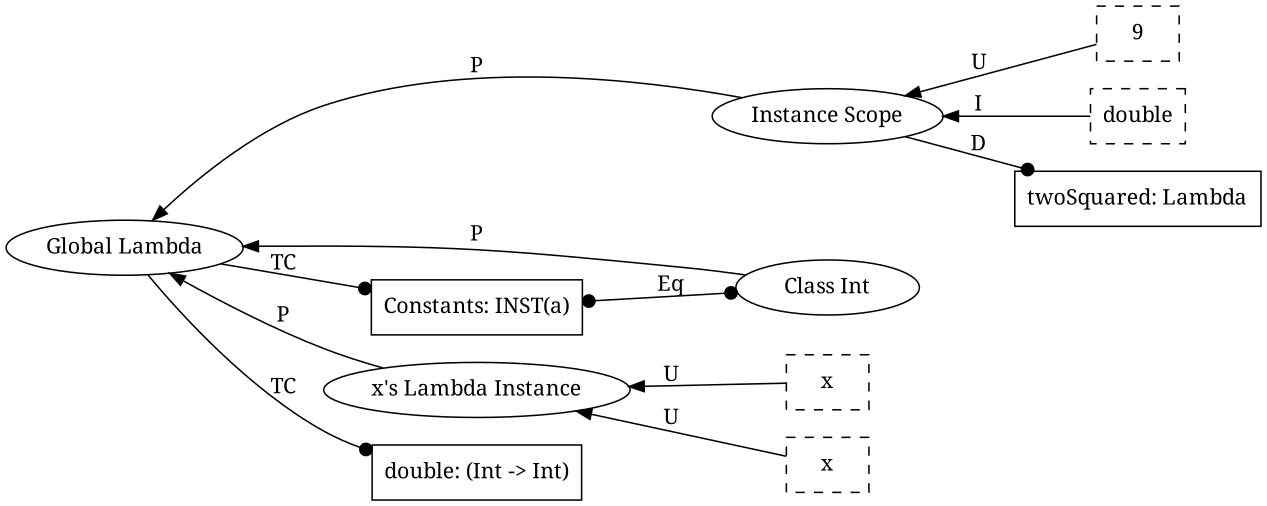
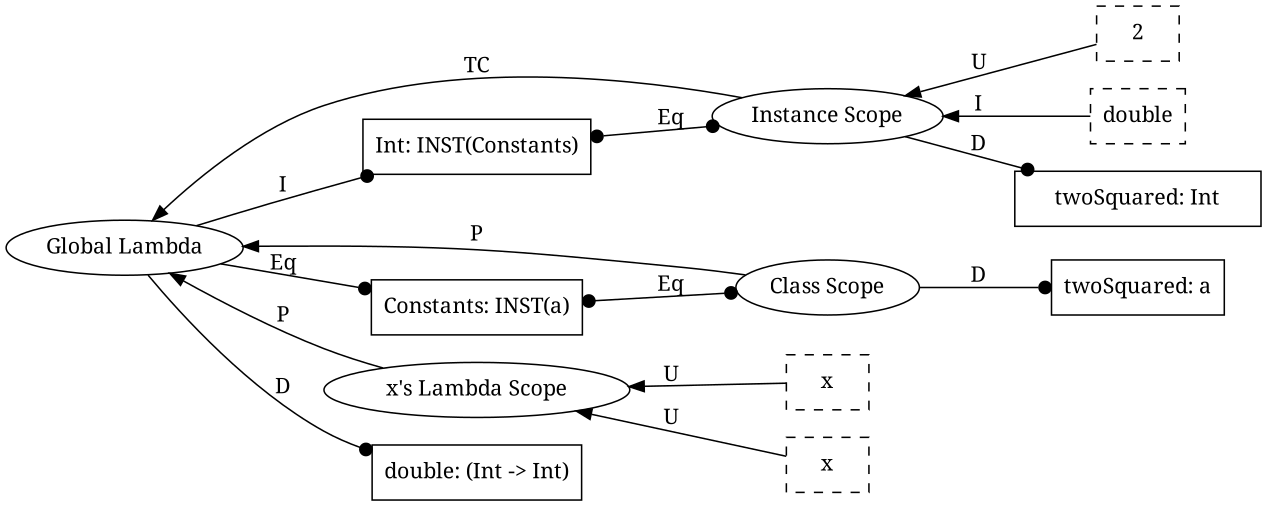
node "9": label "9" -> "2"
edge "Instance Scope" -- "Global Lambda": label "P" -> "TC"
node "Int: INST(Constants)": added
node "twoSquared: Lambda": label "twoSquared: Lambda" -> "twoSquared: Int"
edge "Global Lambda" -- "Constants: INST(a)": label "TC" -> "Eq"
node "Class Int": label "Class Int" -> "Class Scope"
node "twoSquared: a": added
edge "Global Lambda" -- "double: (Int -> Int)": label "TC" -> "D"
node "x's Lambda Instance": label "x's Lambda Instance" -> "x's Lambda Scope"
